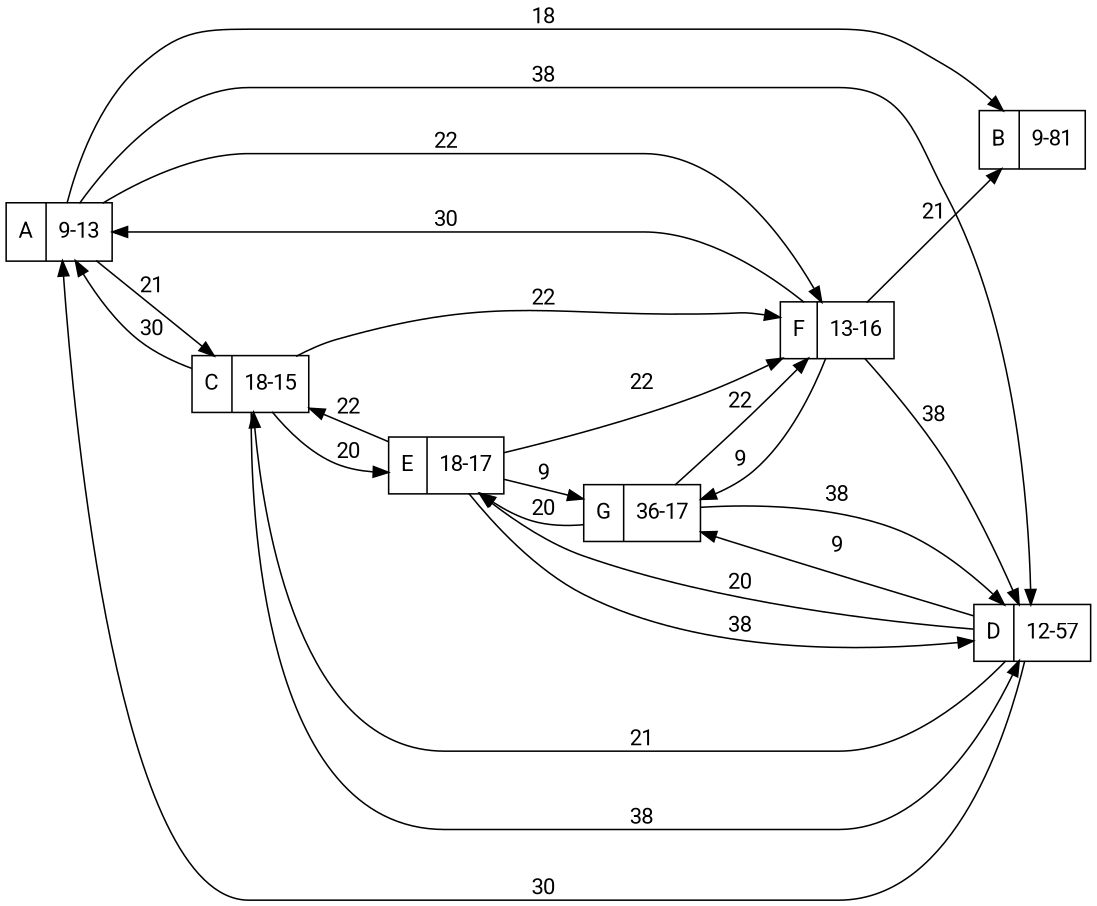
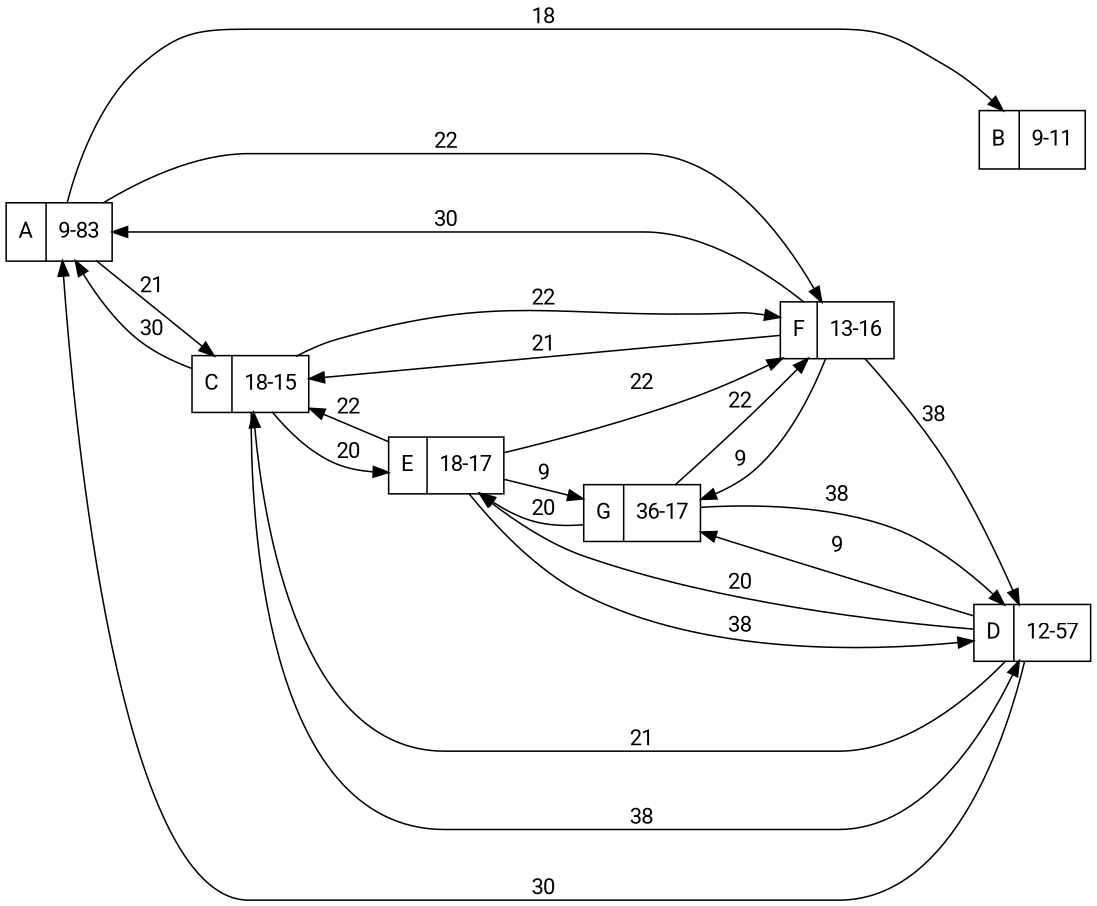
edge "A" -> "D": removed, label "38"
node "B": text "9-81" -> "9-11"
node "A": text "9-13" -> "9-83"
edge "F" -> "B": now "F" -> "C"
